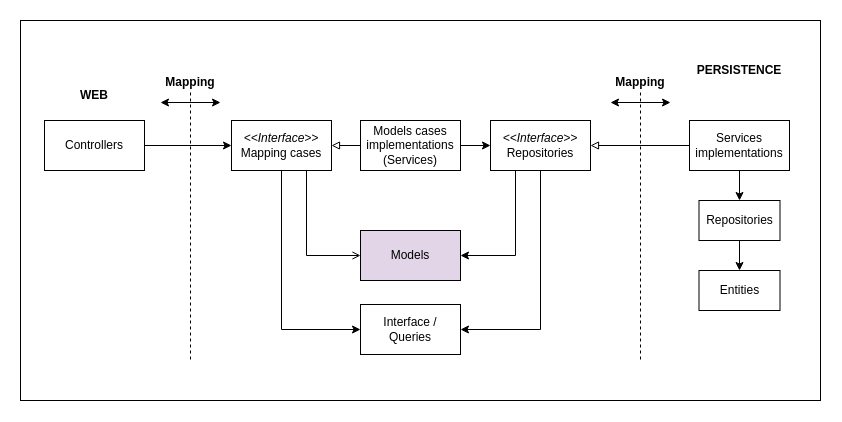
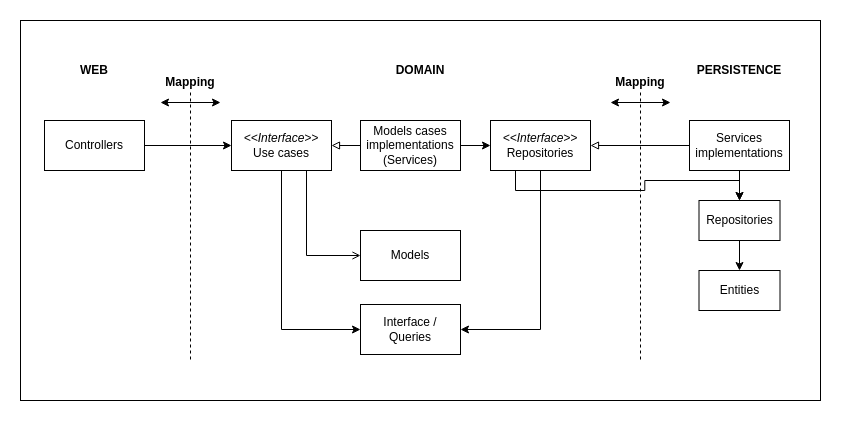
node "DOMAIN": added
node "WEB": moved (95, 96) -> (95, 71)
node "<<Interface>> Mapping cases": label "<<Interface>> Mapping cases" -> "<<Interface>> Use cases"
edge "<<Interface>> Repositories" -> "Models": now "<<Interface>> Repositories" -> "Repositories"
node "Models": fillcolor #e1d5e7 -> #ffffff
